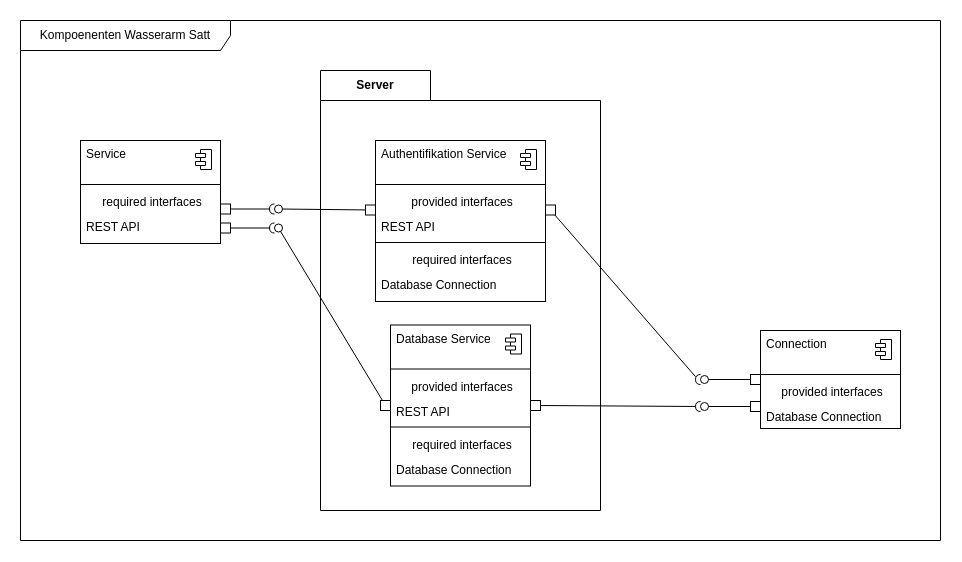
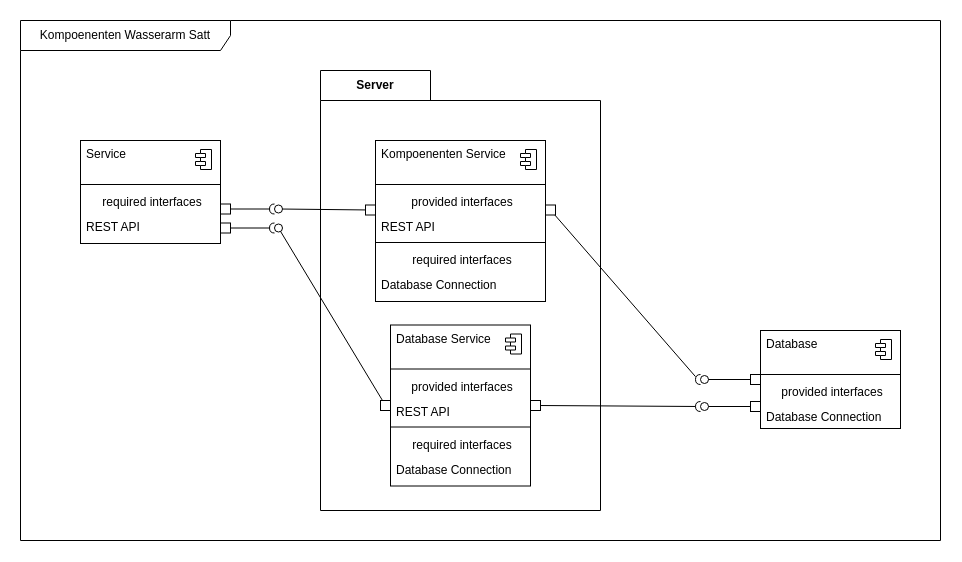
node "Authentifikation Service": label "Authentifikation Service" -> "Kompoenenten Service"
node "Connection": label "Connection" -> "Database"
